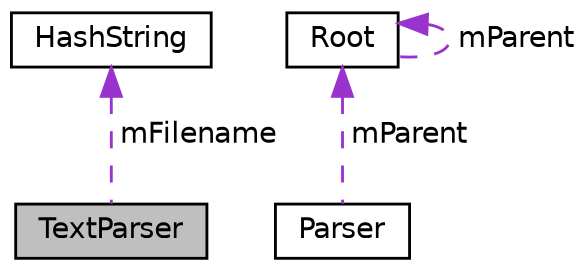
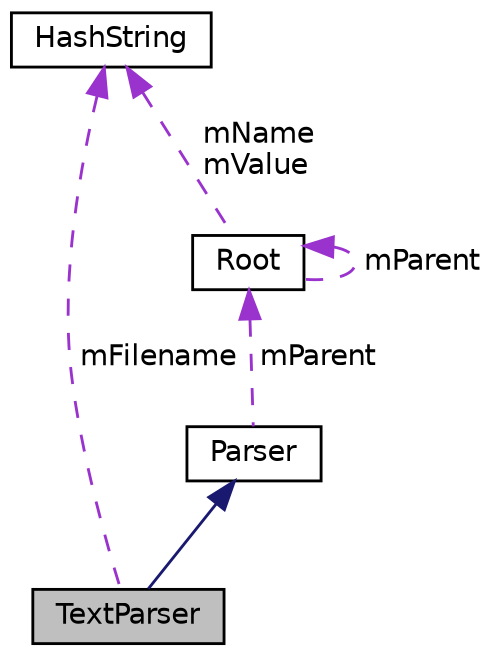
edge "Root" -> "HashString": added, label "mName mValue"
edge "TextParser" -> "Parser": added
